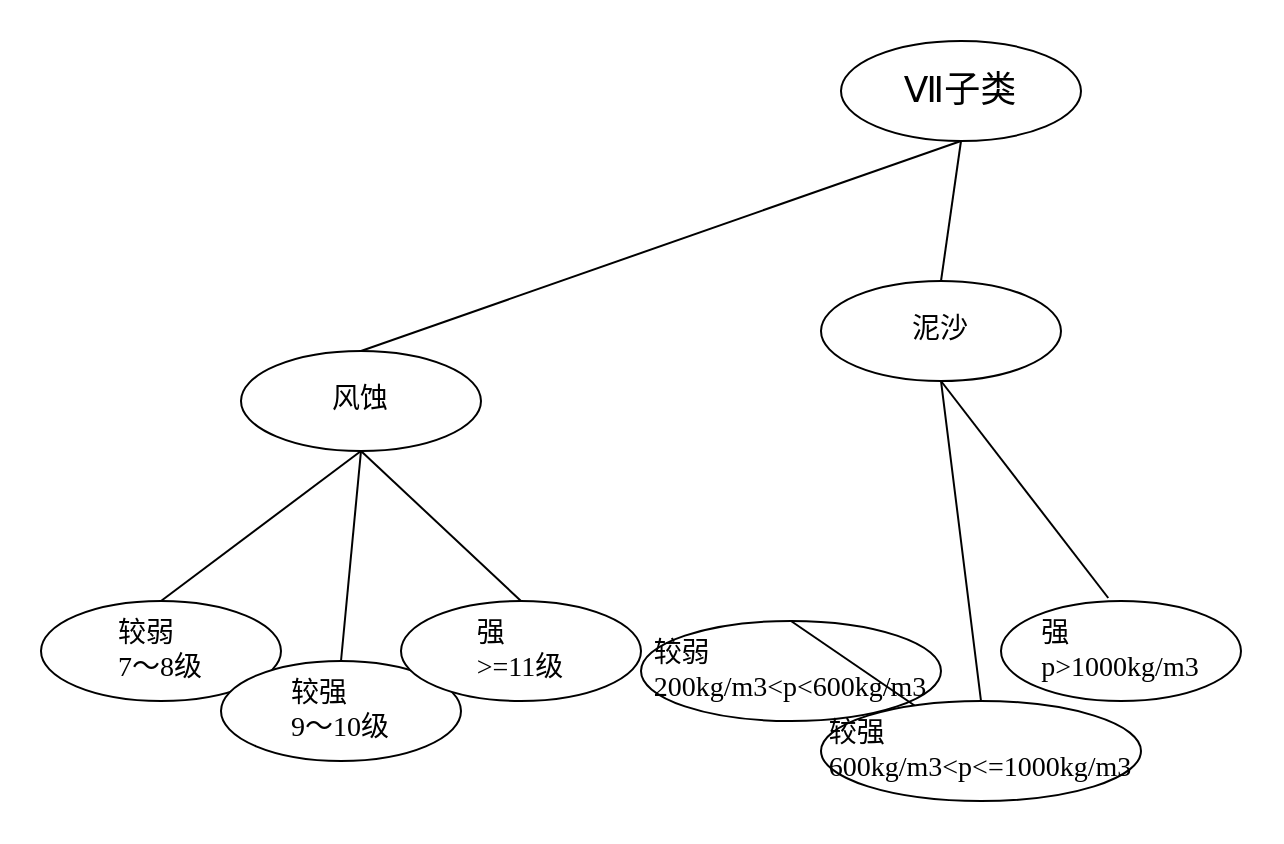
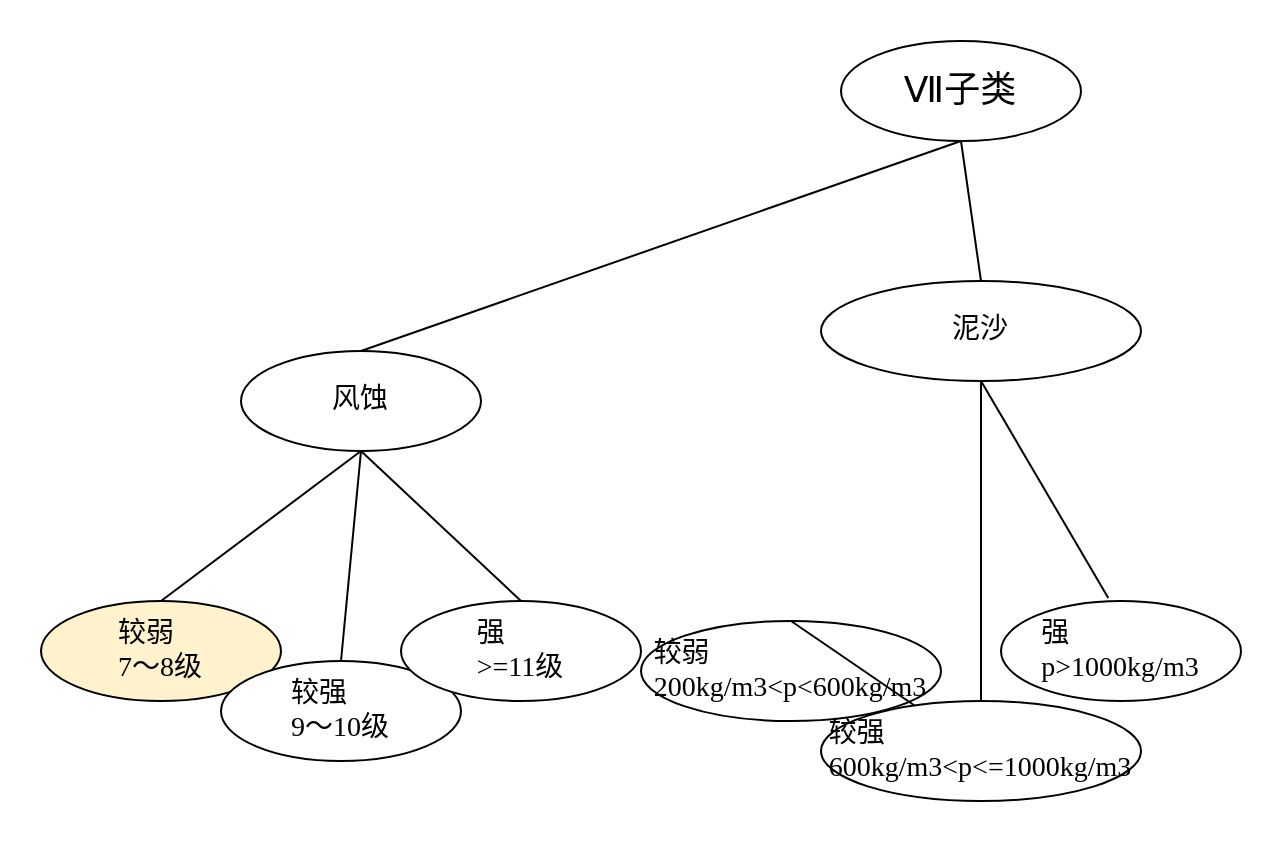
node "泥沙": size 240x100 -> 320x100
node "较弱 7～8级": fillcolor #ffffff -> #fff2cc
